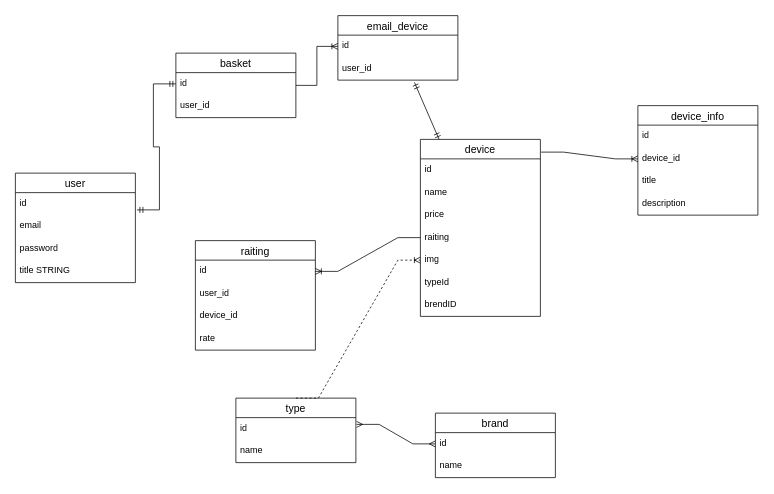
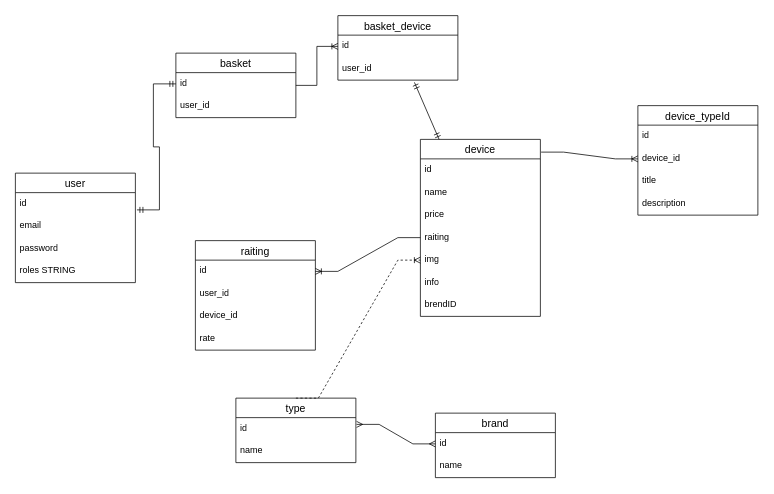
node "email_device": label "email_device" -> "basket_device"
node "device_info": label "device_info" -> "device_typeId"
node "title STRING": label "title STRING" -> "roles STRING"
node "typeId": label "typeId" -> "info"
